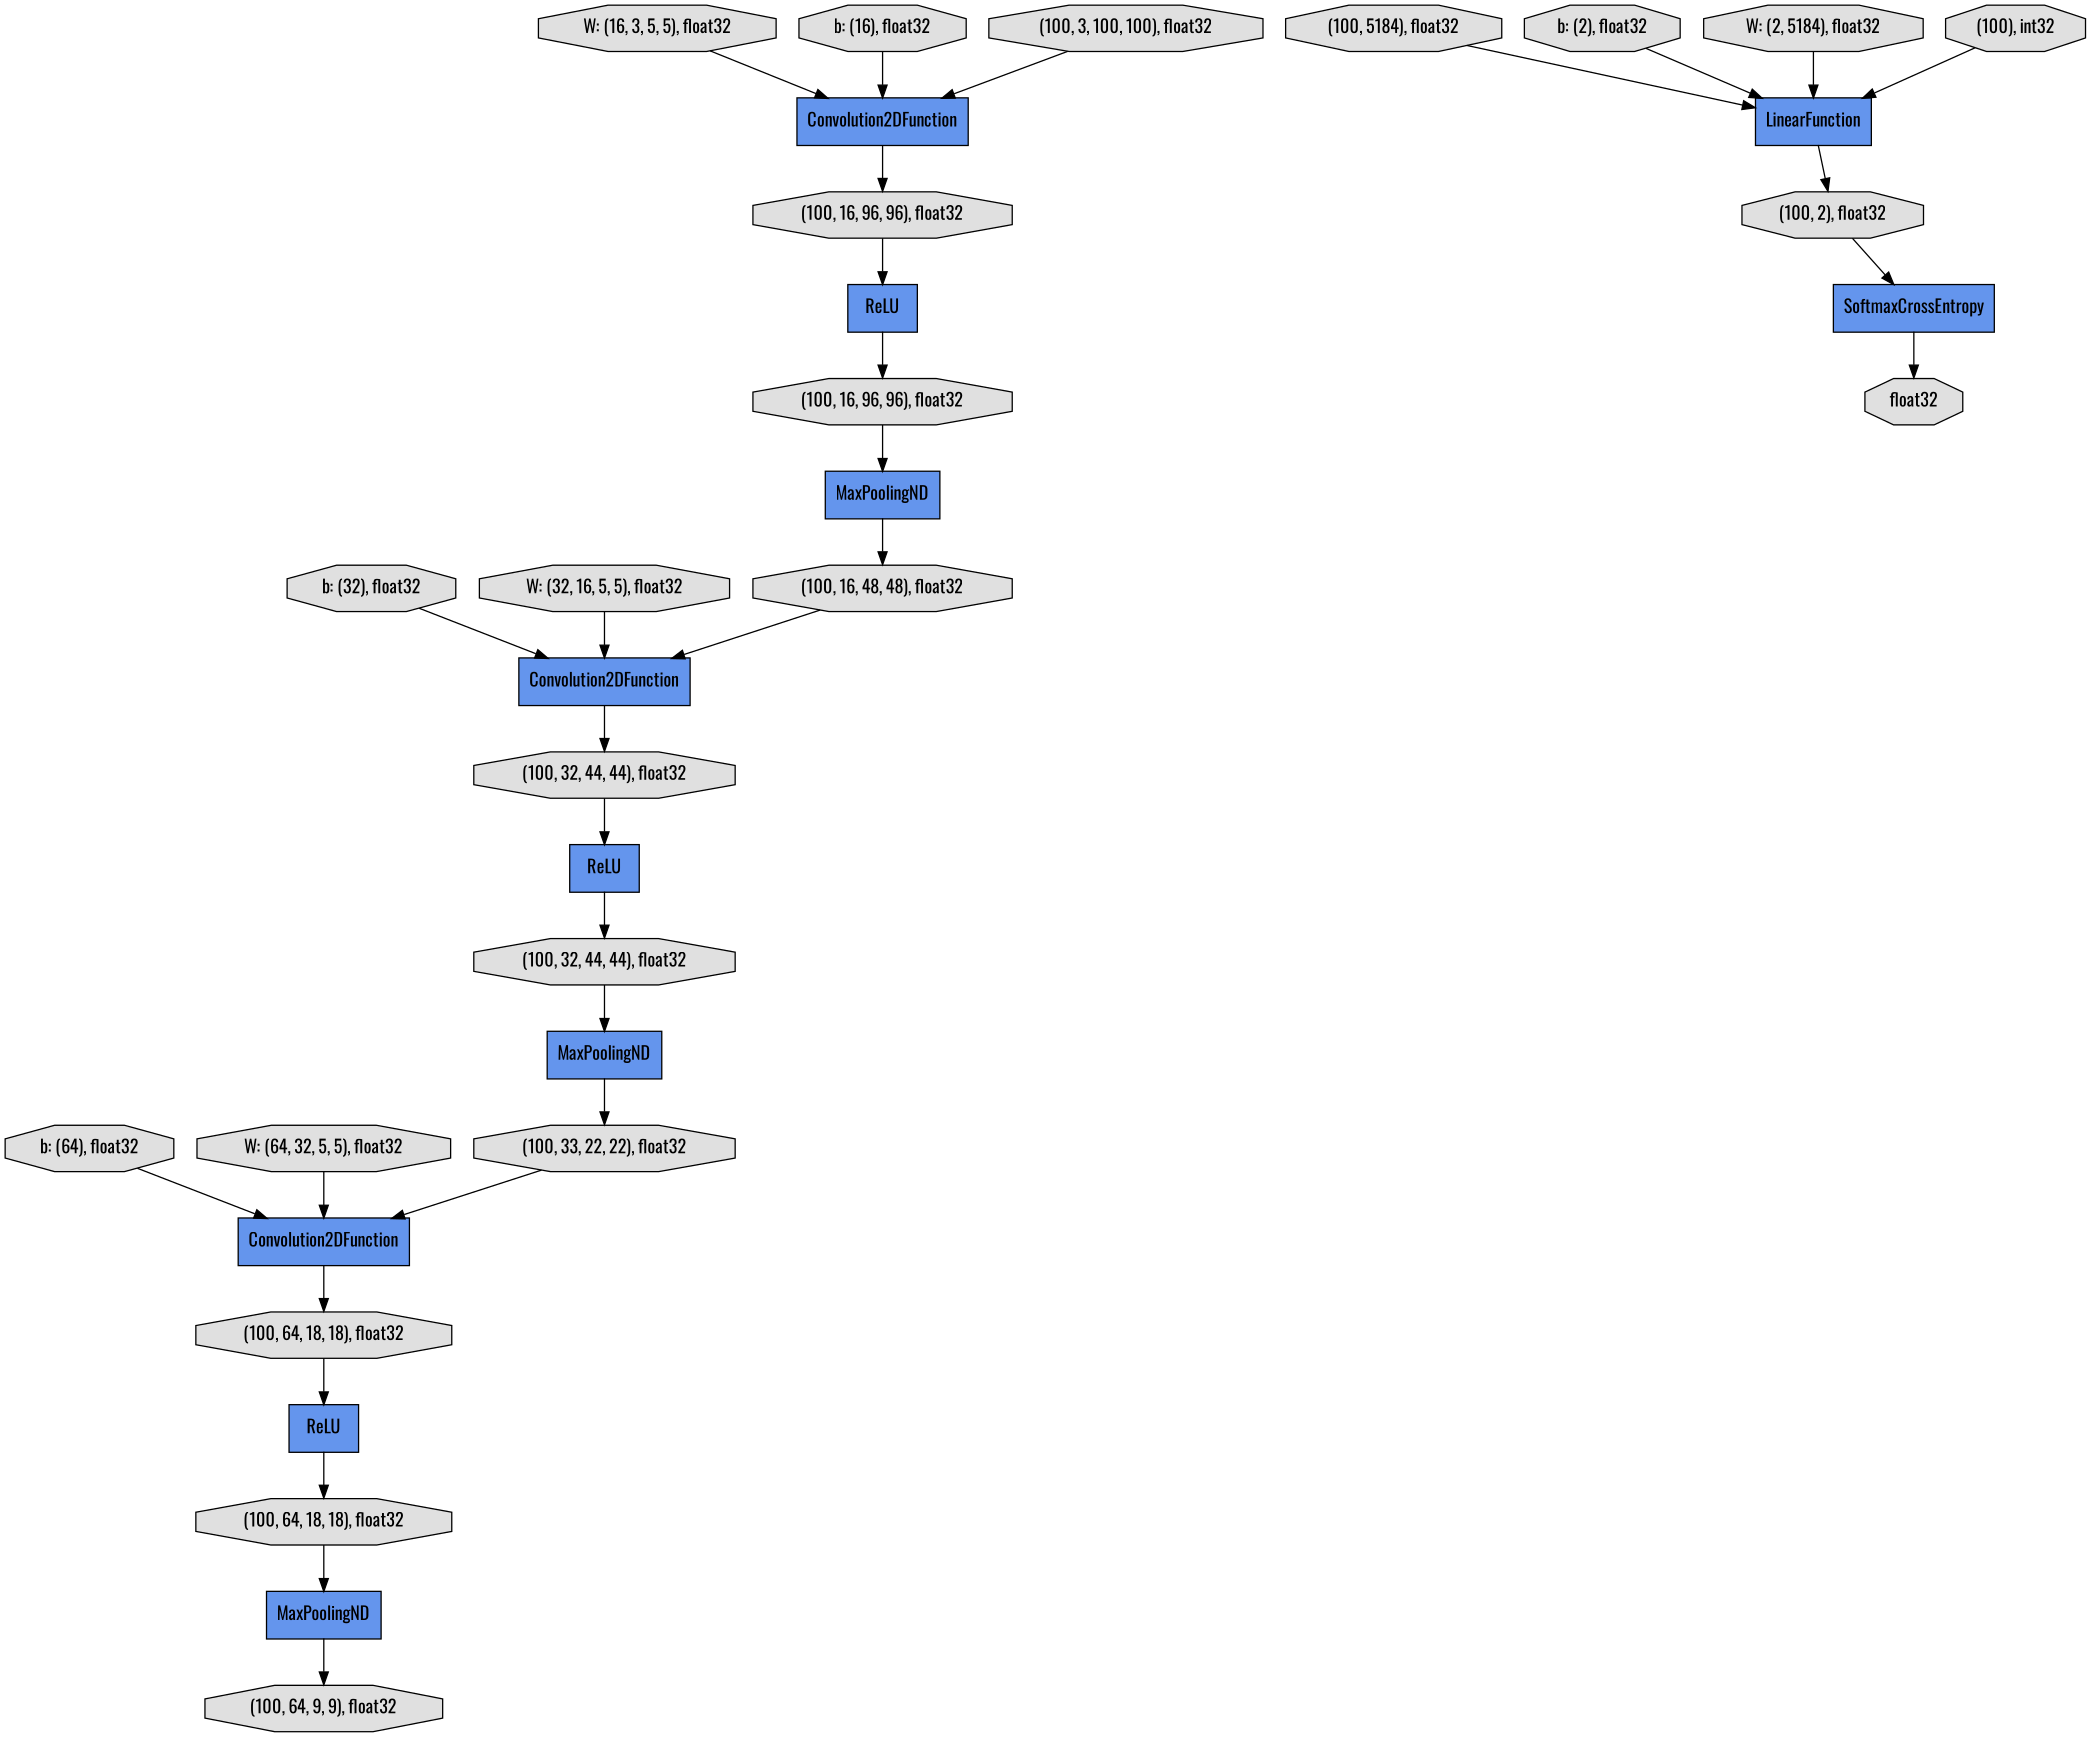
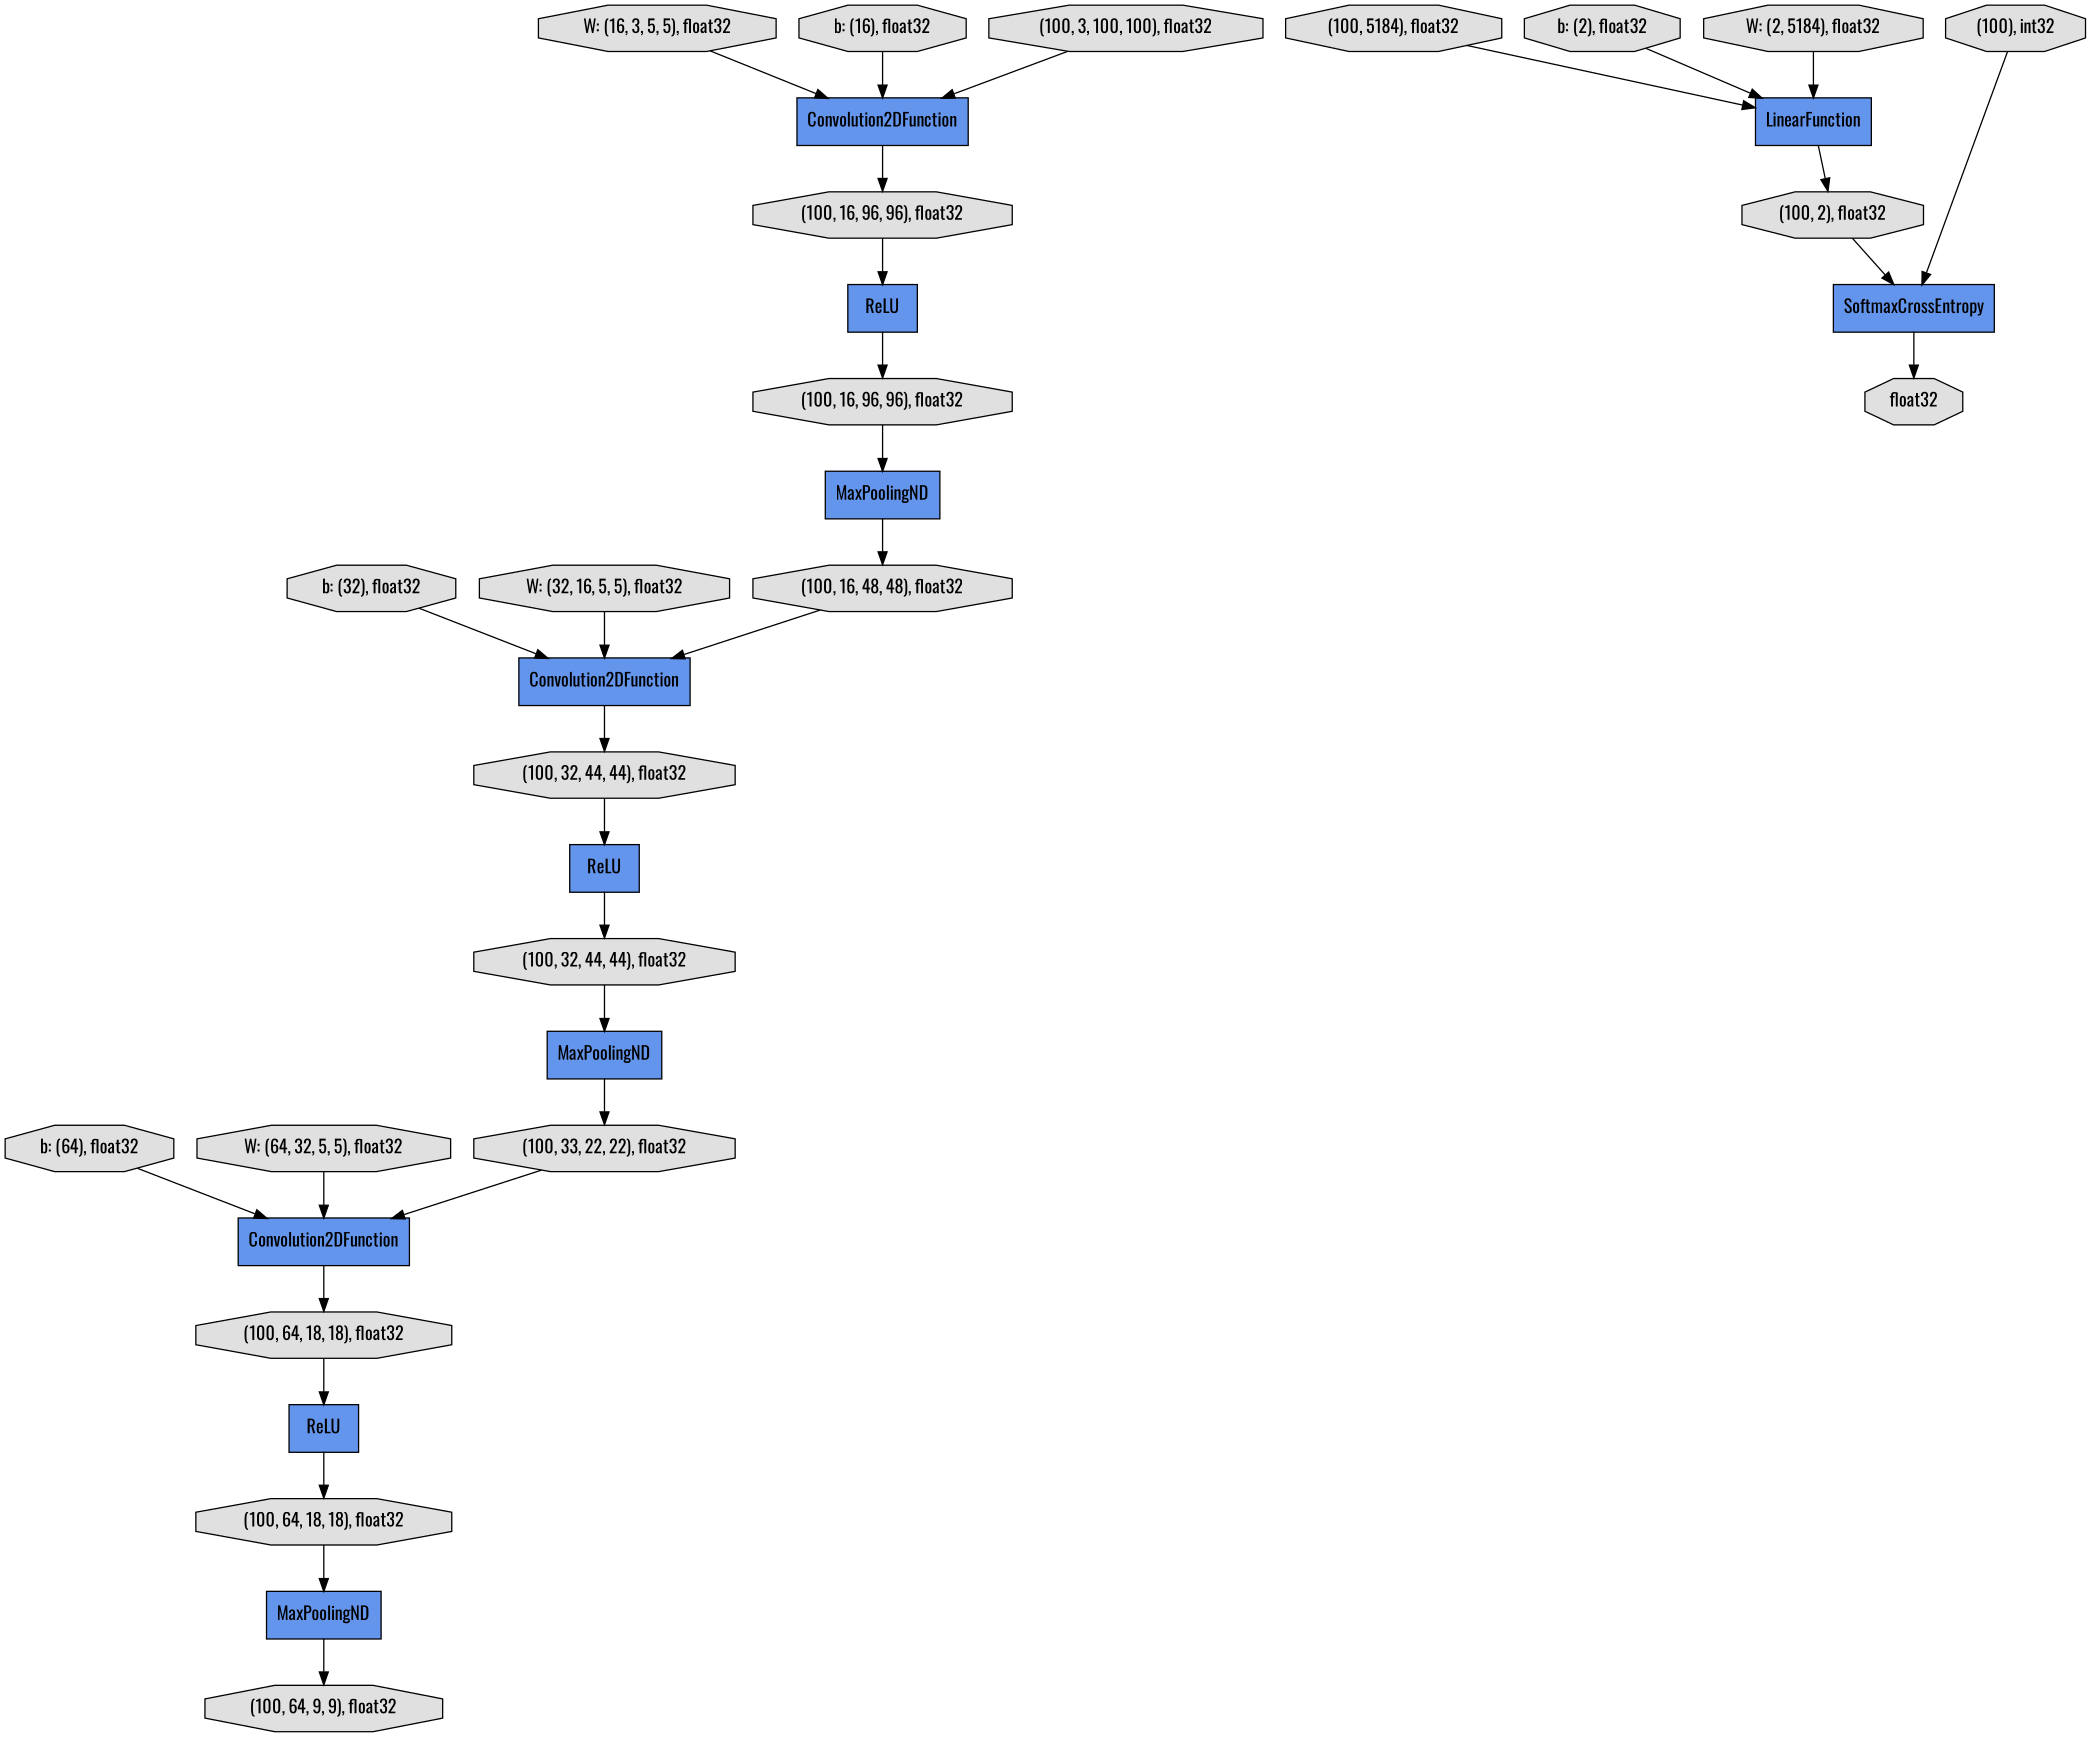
edge "(100), int32" -> "LinearFunction": now "(100), int32" -> "SoftmaxCrossEntropy"
